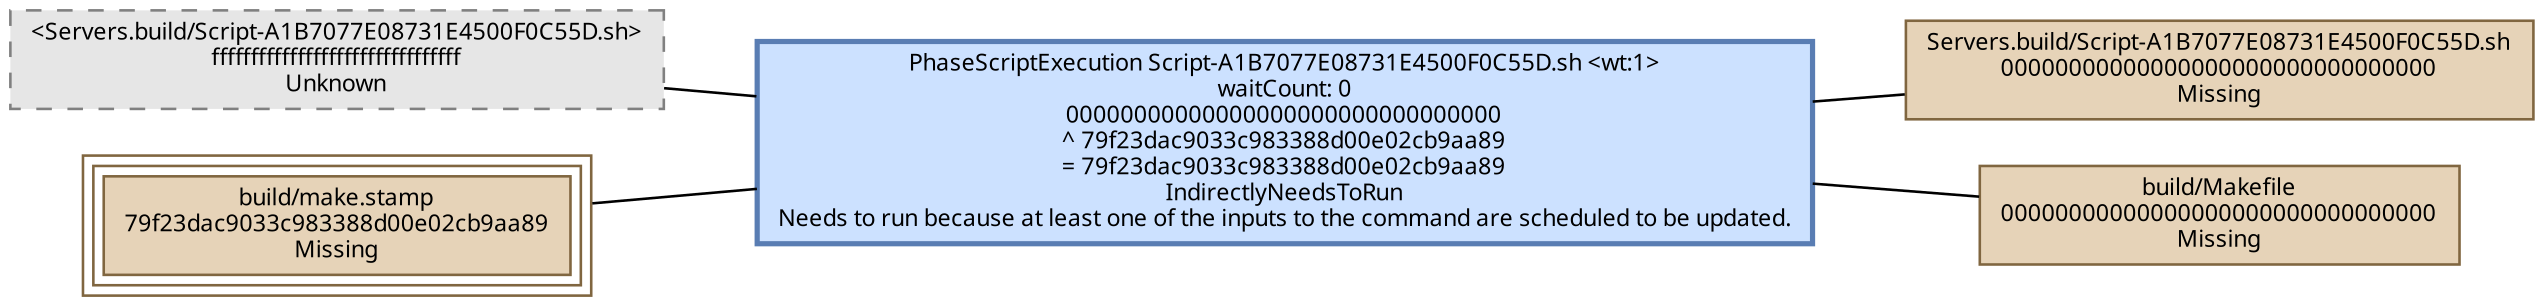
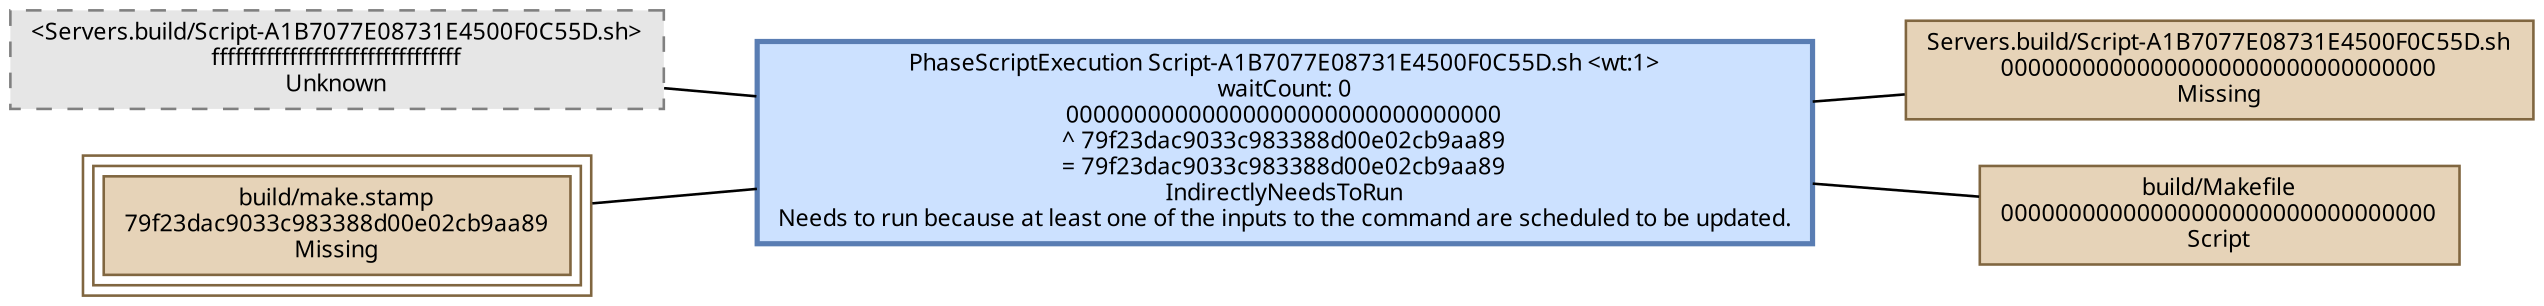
node "build/Makefile 00000000000000000000000000000000 Missing": label "build/Makefile 00000000000000000000000000000000 Missing" -> "build/Makefile 00000000000000000000000000000000 Script"
